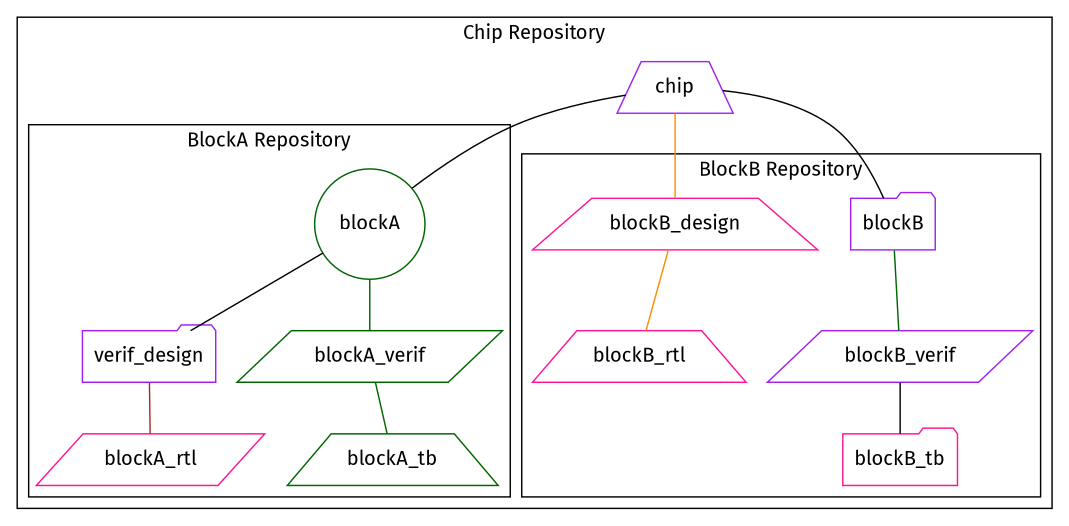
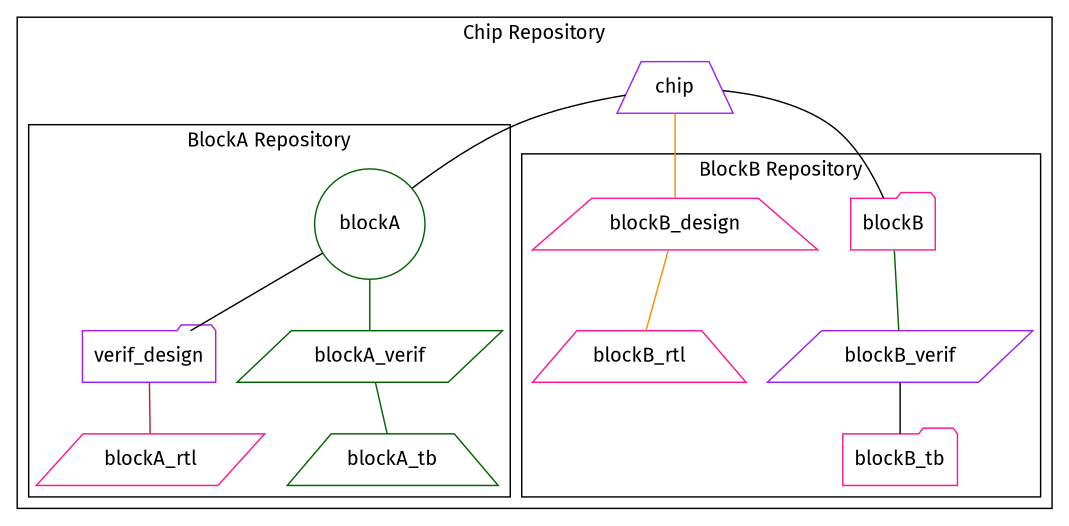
node "blockB": color purple -> deeppink
